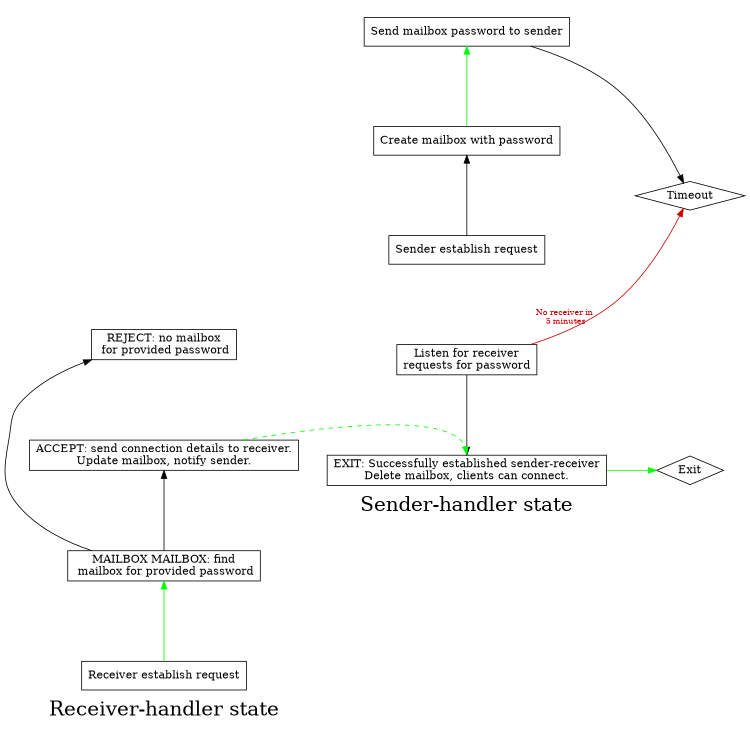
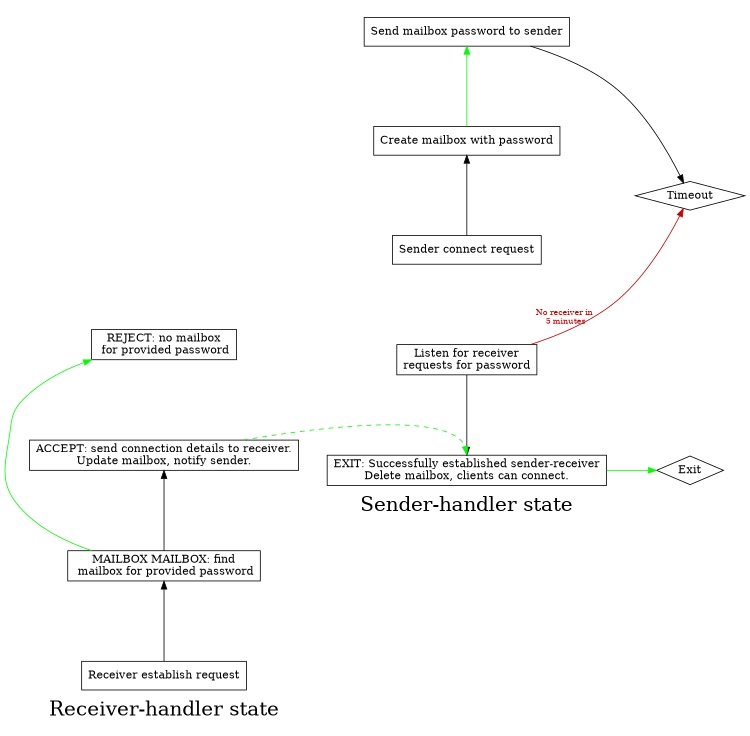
node "Sender establish request": label "Sender establish request" -> "Sender connect request"
edge "MAILBOX MAILBOX: find mailbox for provided password" -> "REJECT: no mailbox for provided password": color black -> green
edge "Receiver establish request" -> "MAILBOX MAILBOX: find mailbox for provided password": color green -> black
